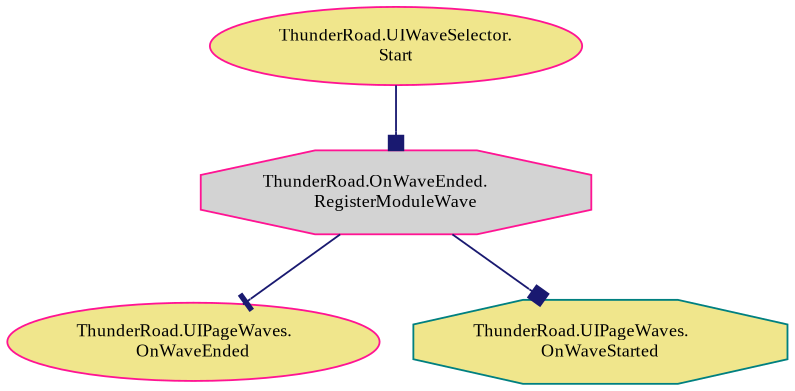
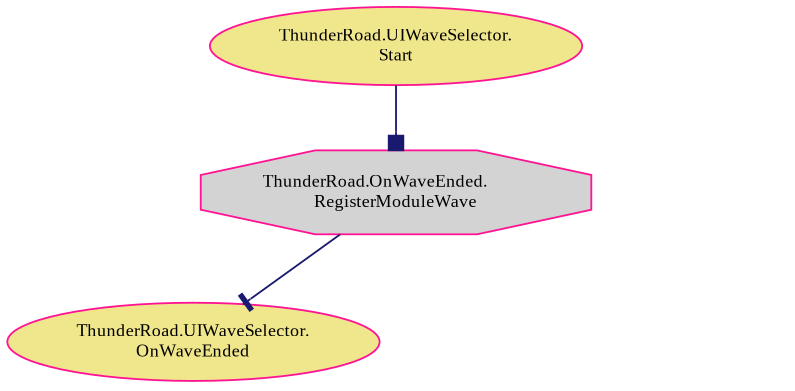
node "ThunderRoad.UIPageWaves. OnWaveEnded": label "ThunderRoad.UIPageWaves. OnWaveEnded" -> "ThunderRoad.UIWaveSelector. OnWaveEnded"
node "ThunderRoad.UIPageWaves. OnWaveStarted": removed
